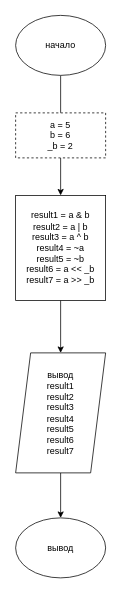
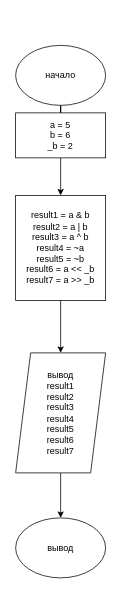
node "начало": moved (60, 45) -> (60, 75)
node "a = 5 b = 6 _b = 2": style dashed -> solid
